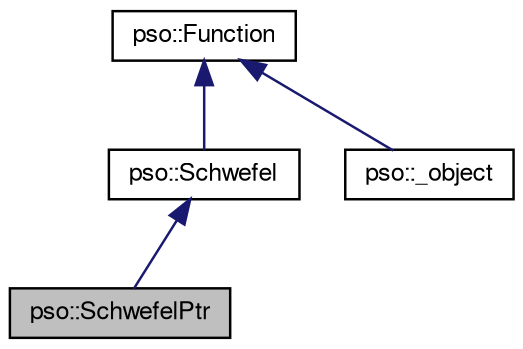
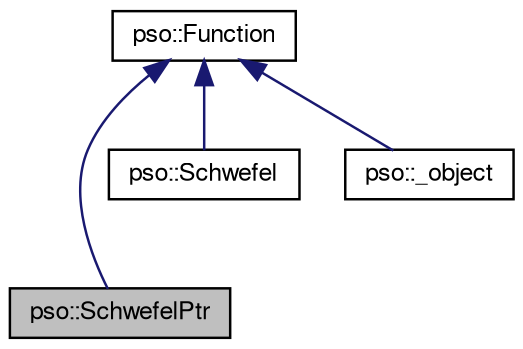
edge "pso::SchwefelPtr" -> "pso::Schwefel": now "pso::SchwefelPtr" -> "pso::Function"
